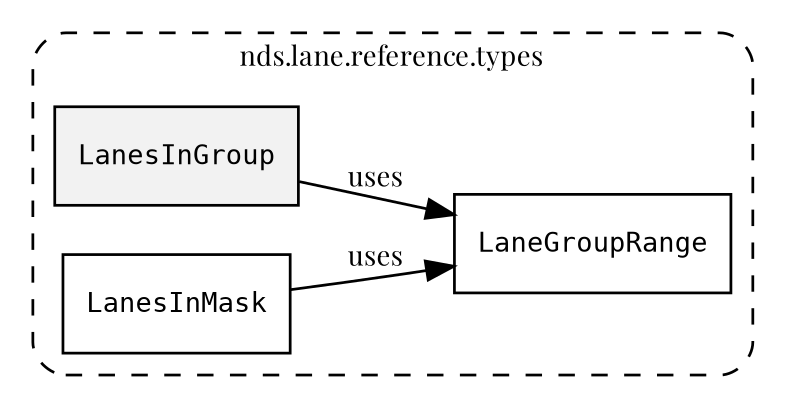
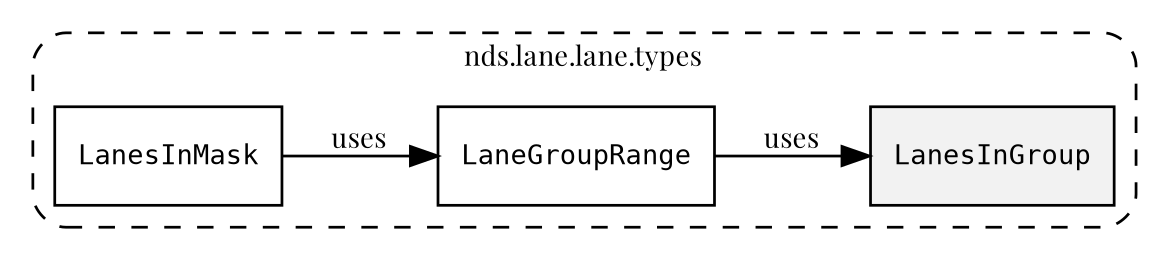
cluster "nds.lane.reference.types": label "nds.lane.reference.types" -> "nds.lane.lane.types"
edge "LanesInGroup" -> "LaneGroupRange": reversed
